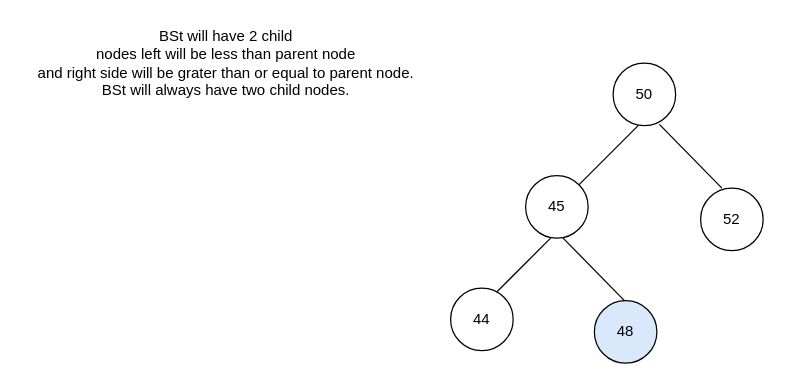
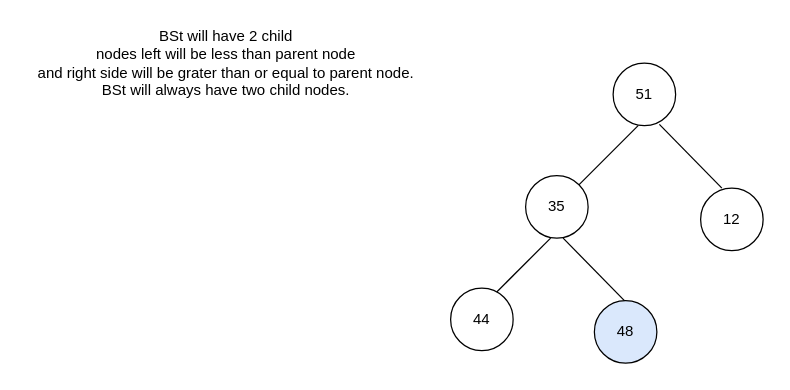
node "50": label "50" -> "51"
node "45": label "45" -> "35"
node "52": label "52" -> "12"
